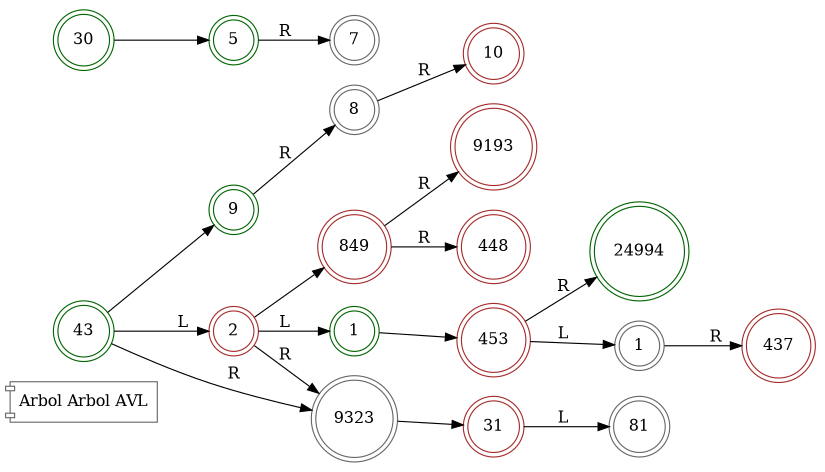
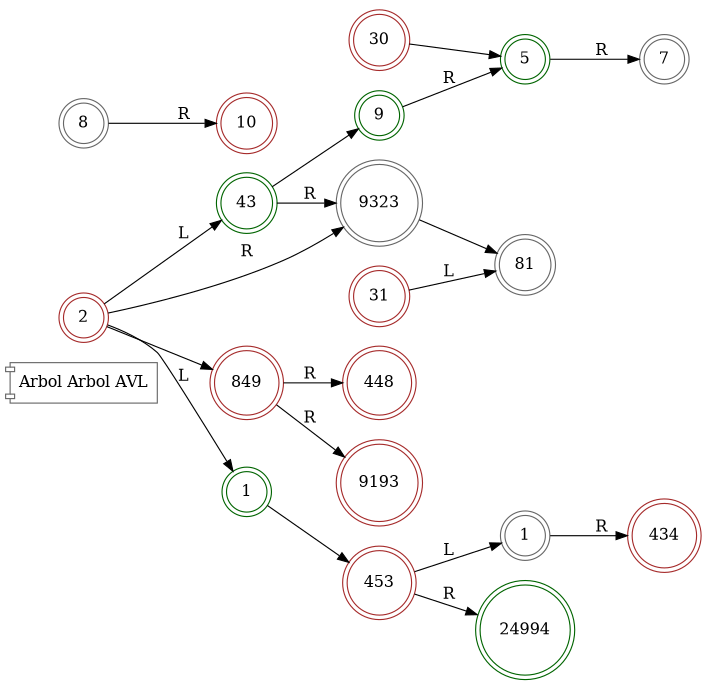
node "30": color darkgreen -> brown
edge "9" -> "8": now "9" -> "5"
edge "43" -> "2": reversed
node "437": label "437" -> "434"
edge "9323" -> "31": now "9323" -> "81"
